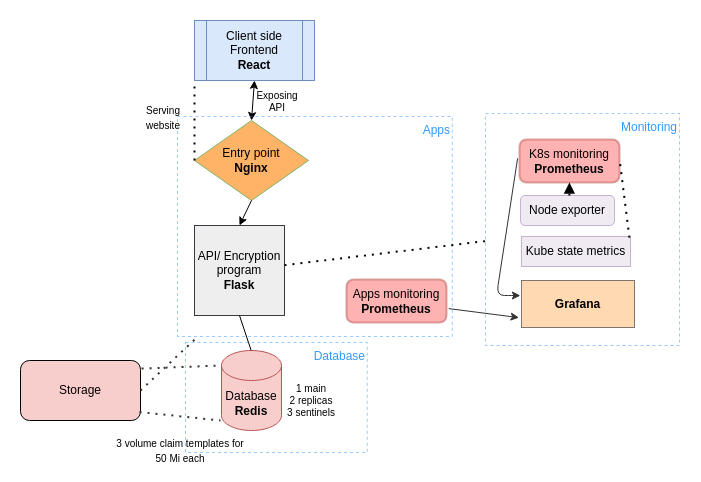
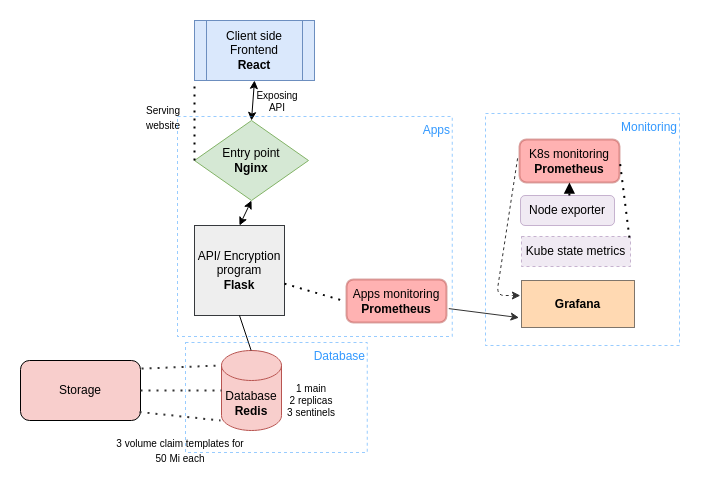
node "Entry point Nginx": fillcolor #ffb366 -> #d5e8d4
edge "Entry point Nginx" -> "API/ Encryption program Flask": arrowhead none -> classic
edge "K8s monitoring Prometheus" -> "Grafana": style solid -> dashed
node "Kube state metrics": style solid -> dashed
edge "Monitoring" -- "API/ Encryption program Flask": now "Apps monitoring Prometheus" -- "API/ Encryption program Flask"
edge "Apps" -- "Storage": now "1 main 2 replicas 3 sentinels" -- "Storage"
